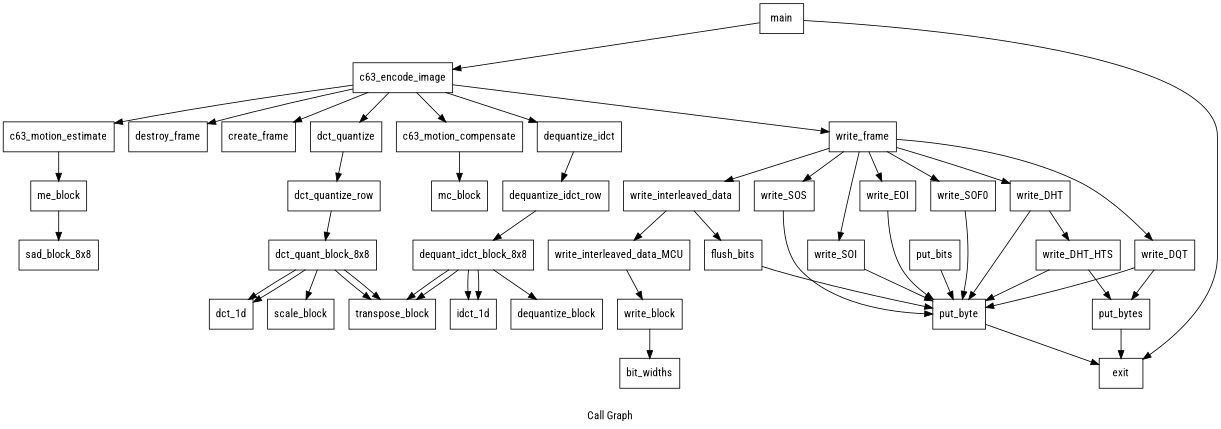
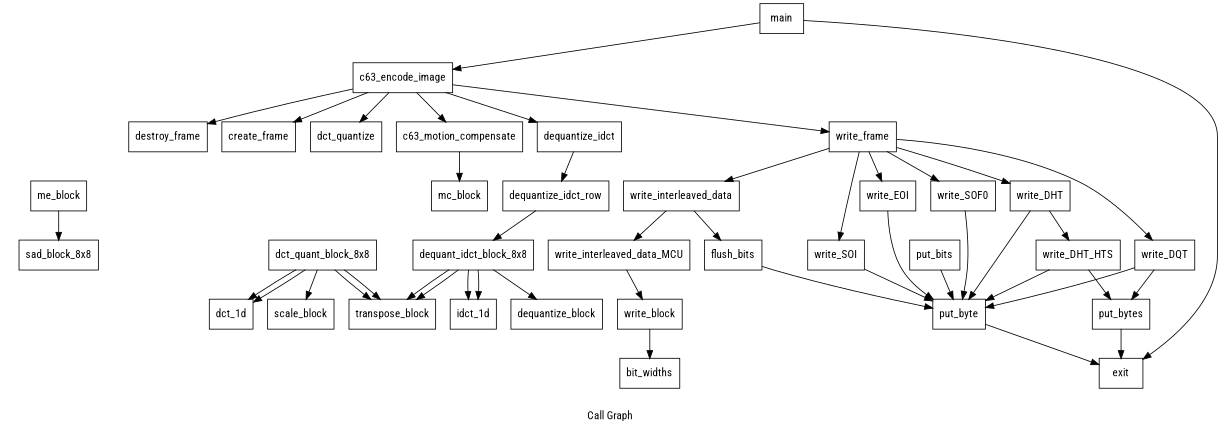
node "c63_motion_estimate": removed
node "dct_quantize_row": removed
node "write_SOS": removed
